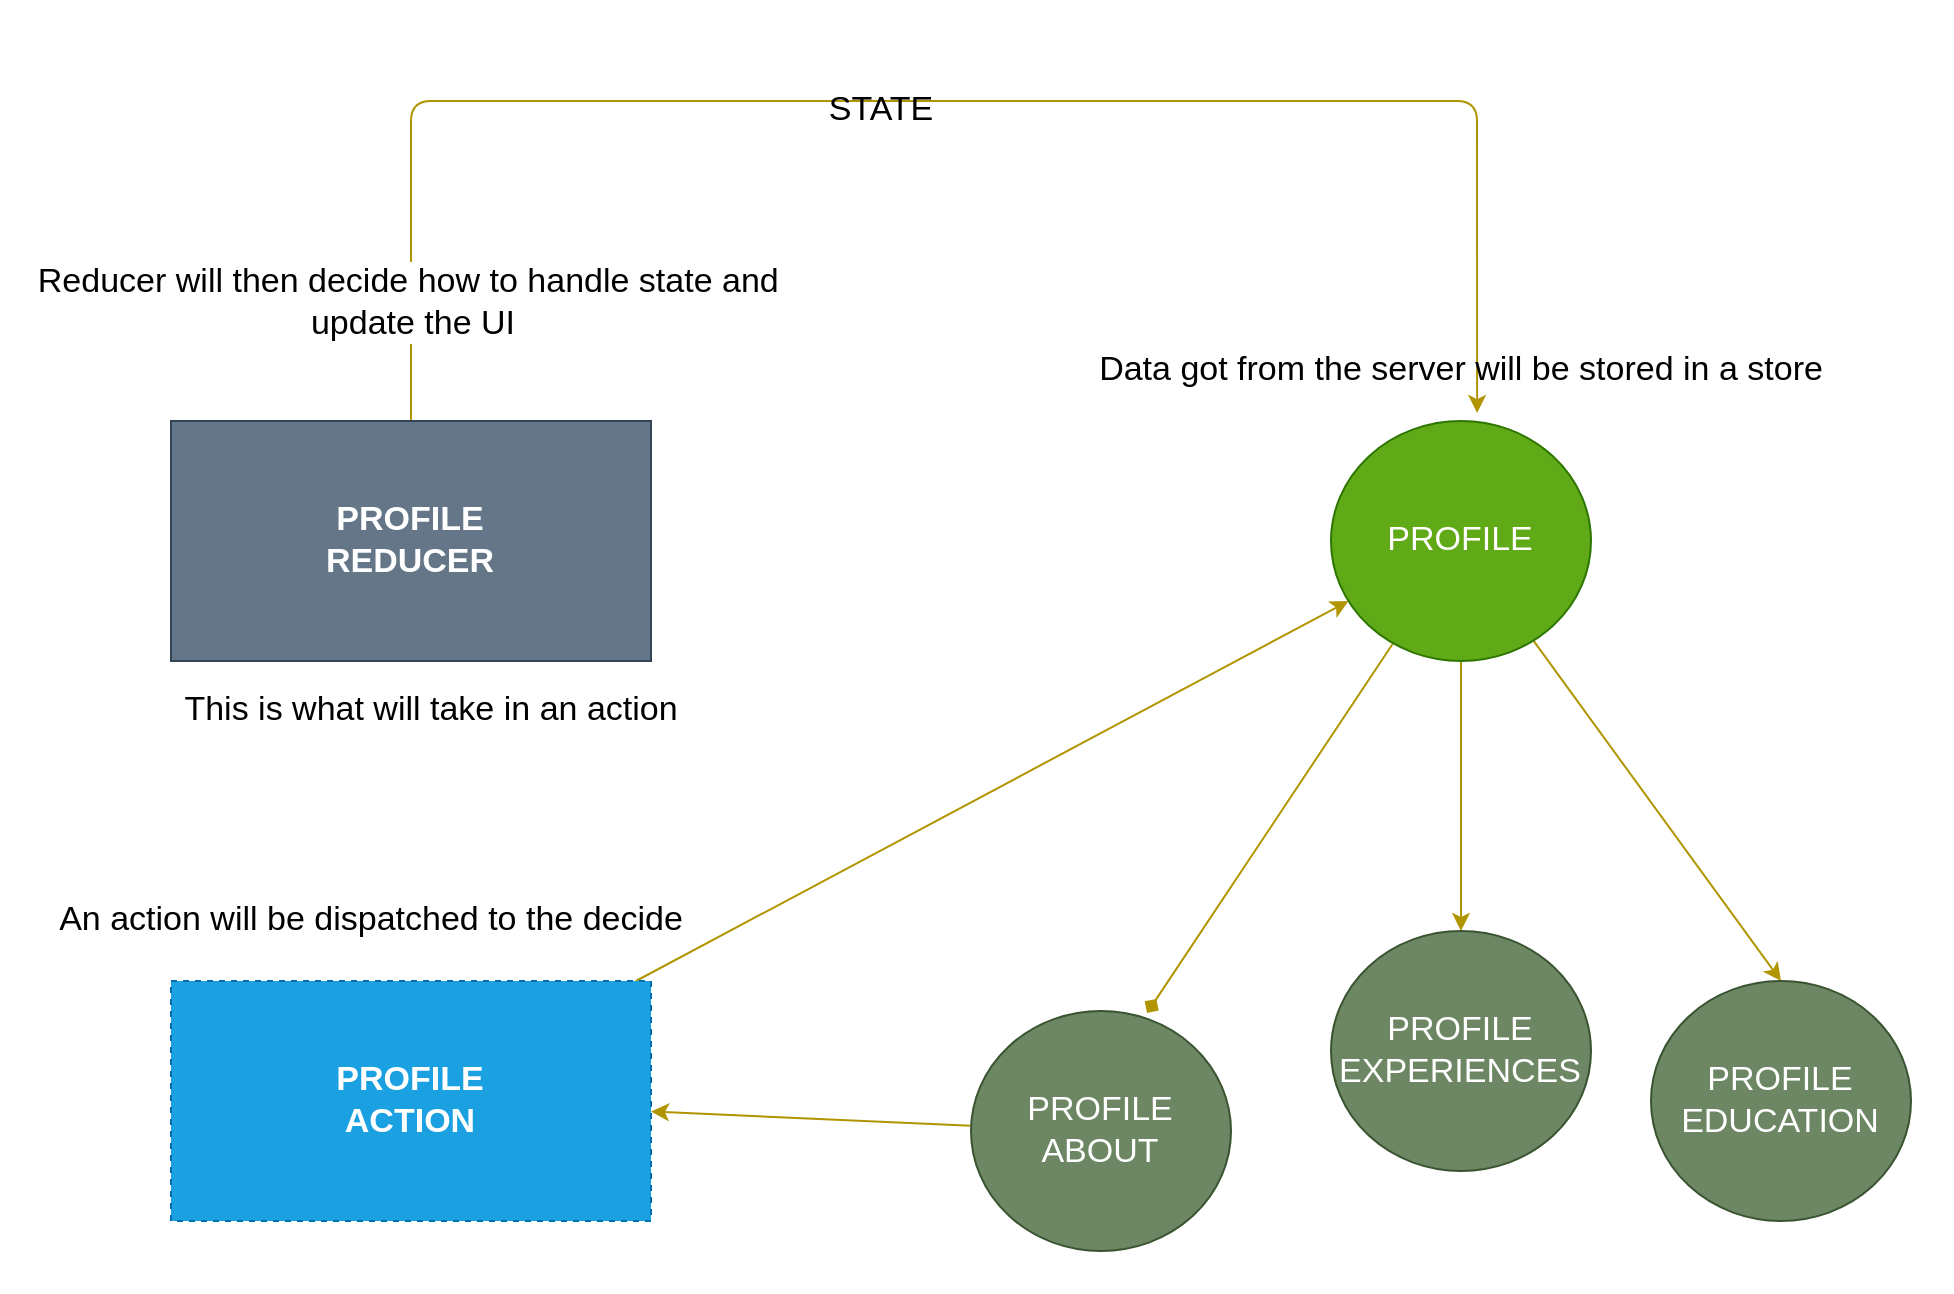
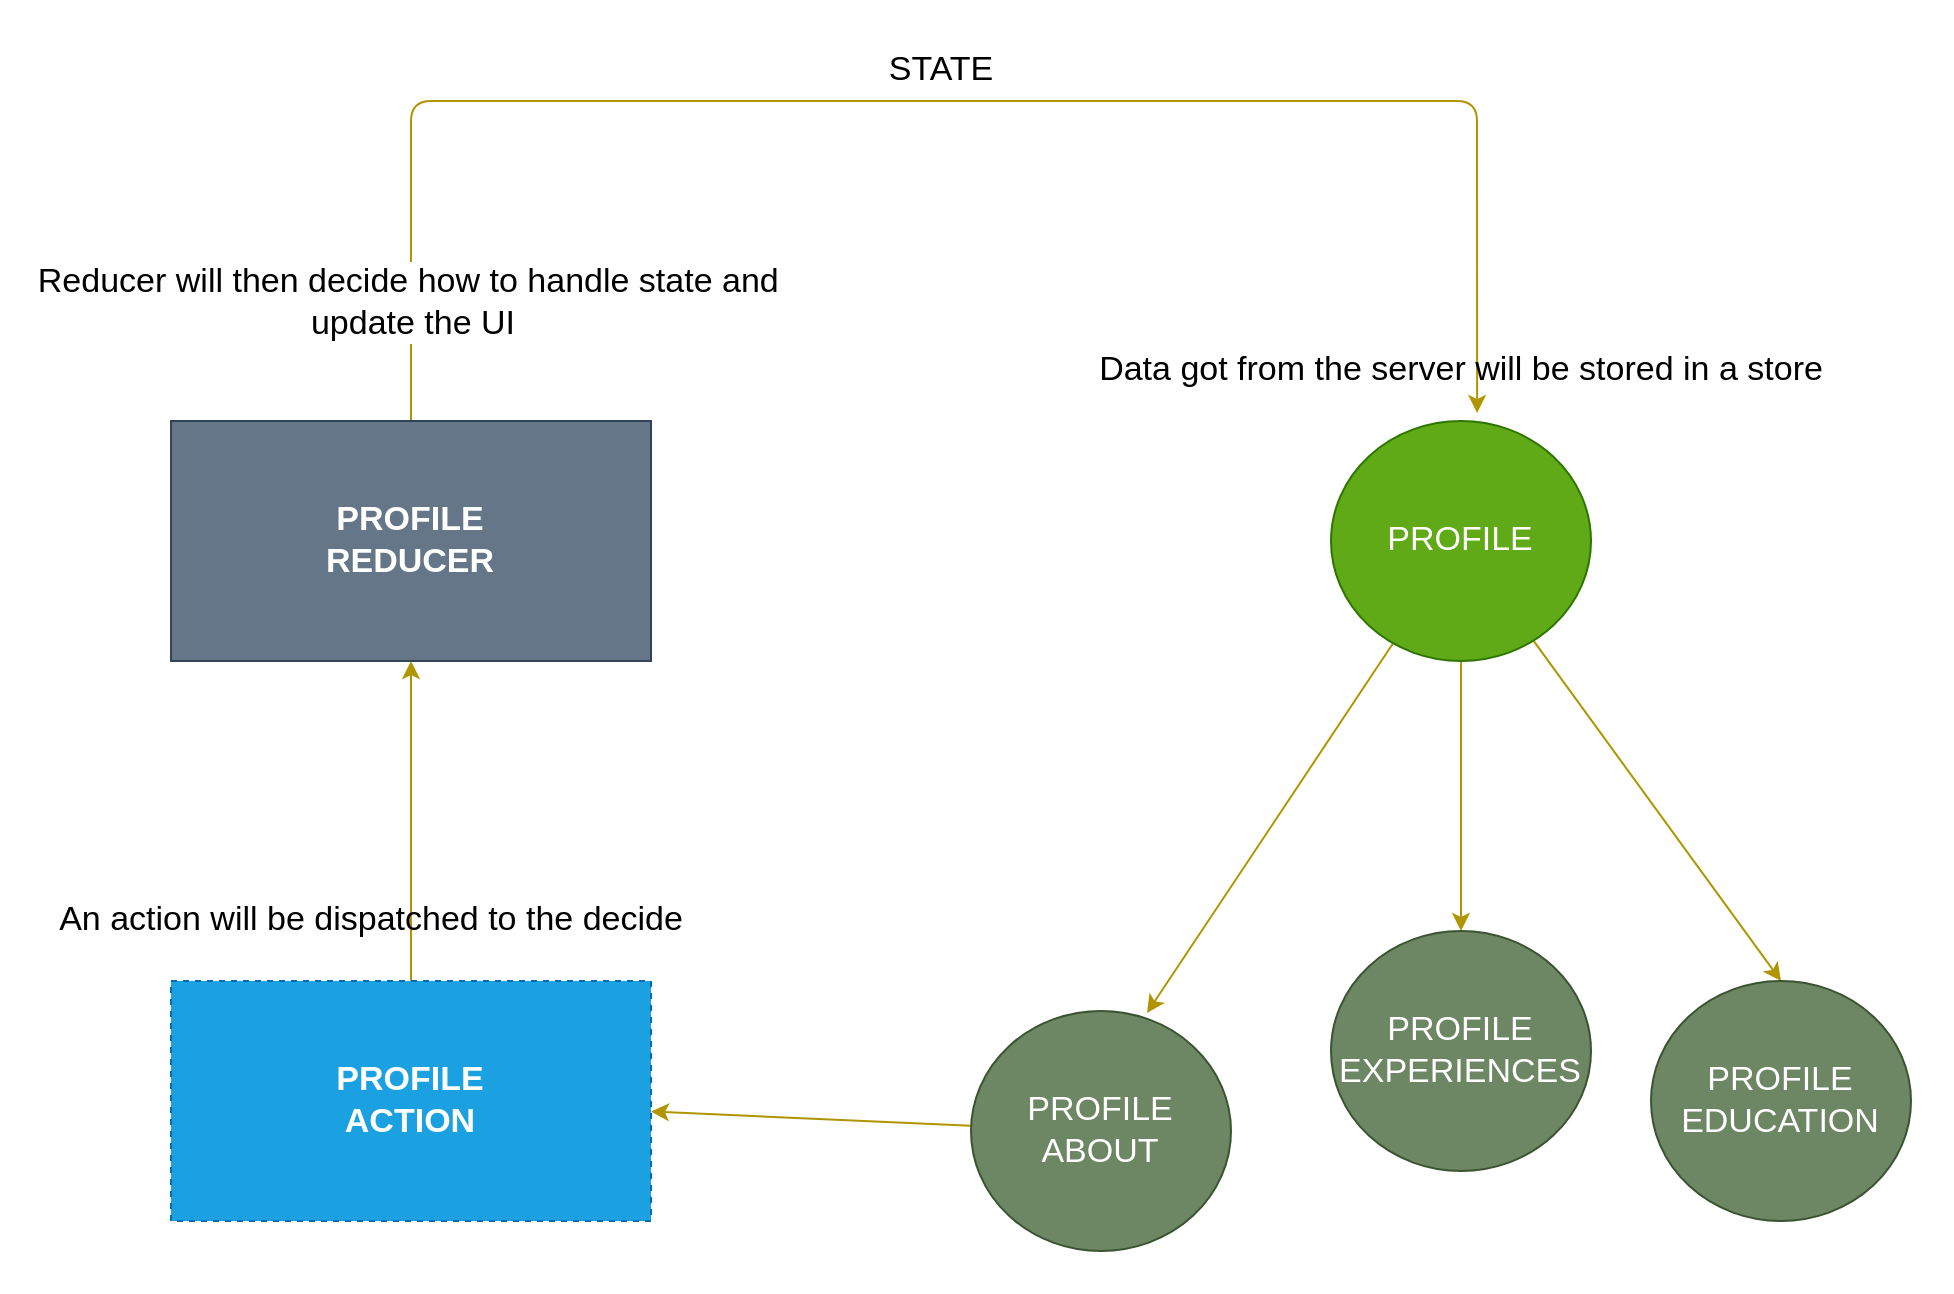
node "STATE": moved (881, 111) -> (941, 71)
node "This is what will take in an action": removed
edge "PROFILE ACTION" -> "PROFILE": now "PROFILE ACTION" -> "PROFILE REDUCER"
edge "PROFILE" -> "PROFILE ABOUT": arrowhead diamond -> classic
